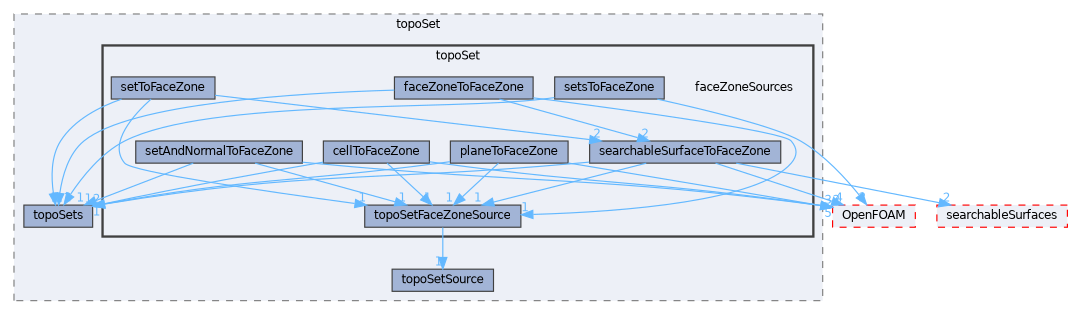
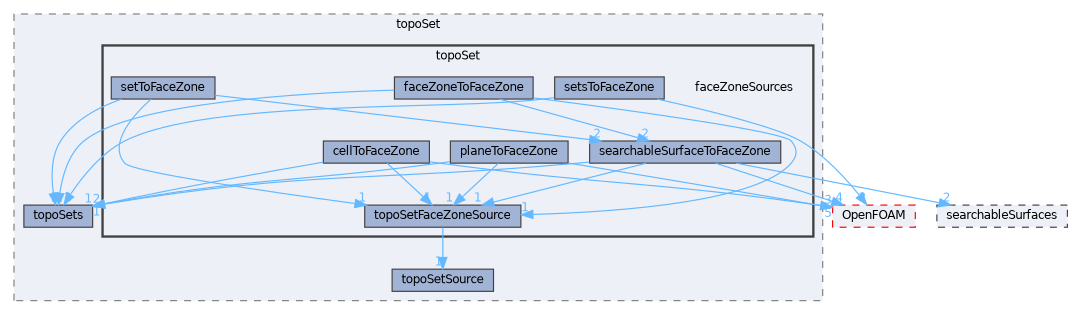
node "setAndNormalToFaceZone": removed
node "searchableSurfaces": color red -> grey25
